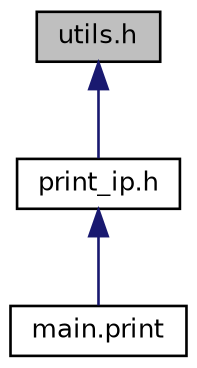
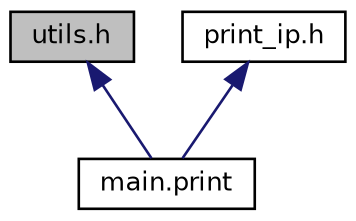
edge "print_ip.h" -> "utils.h": now "main.print" -> "utils.h"
